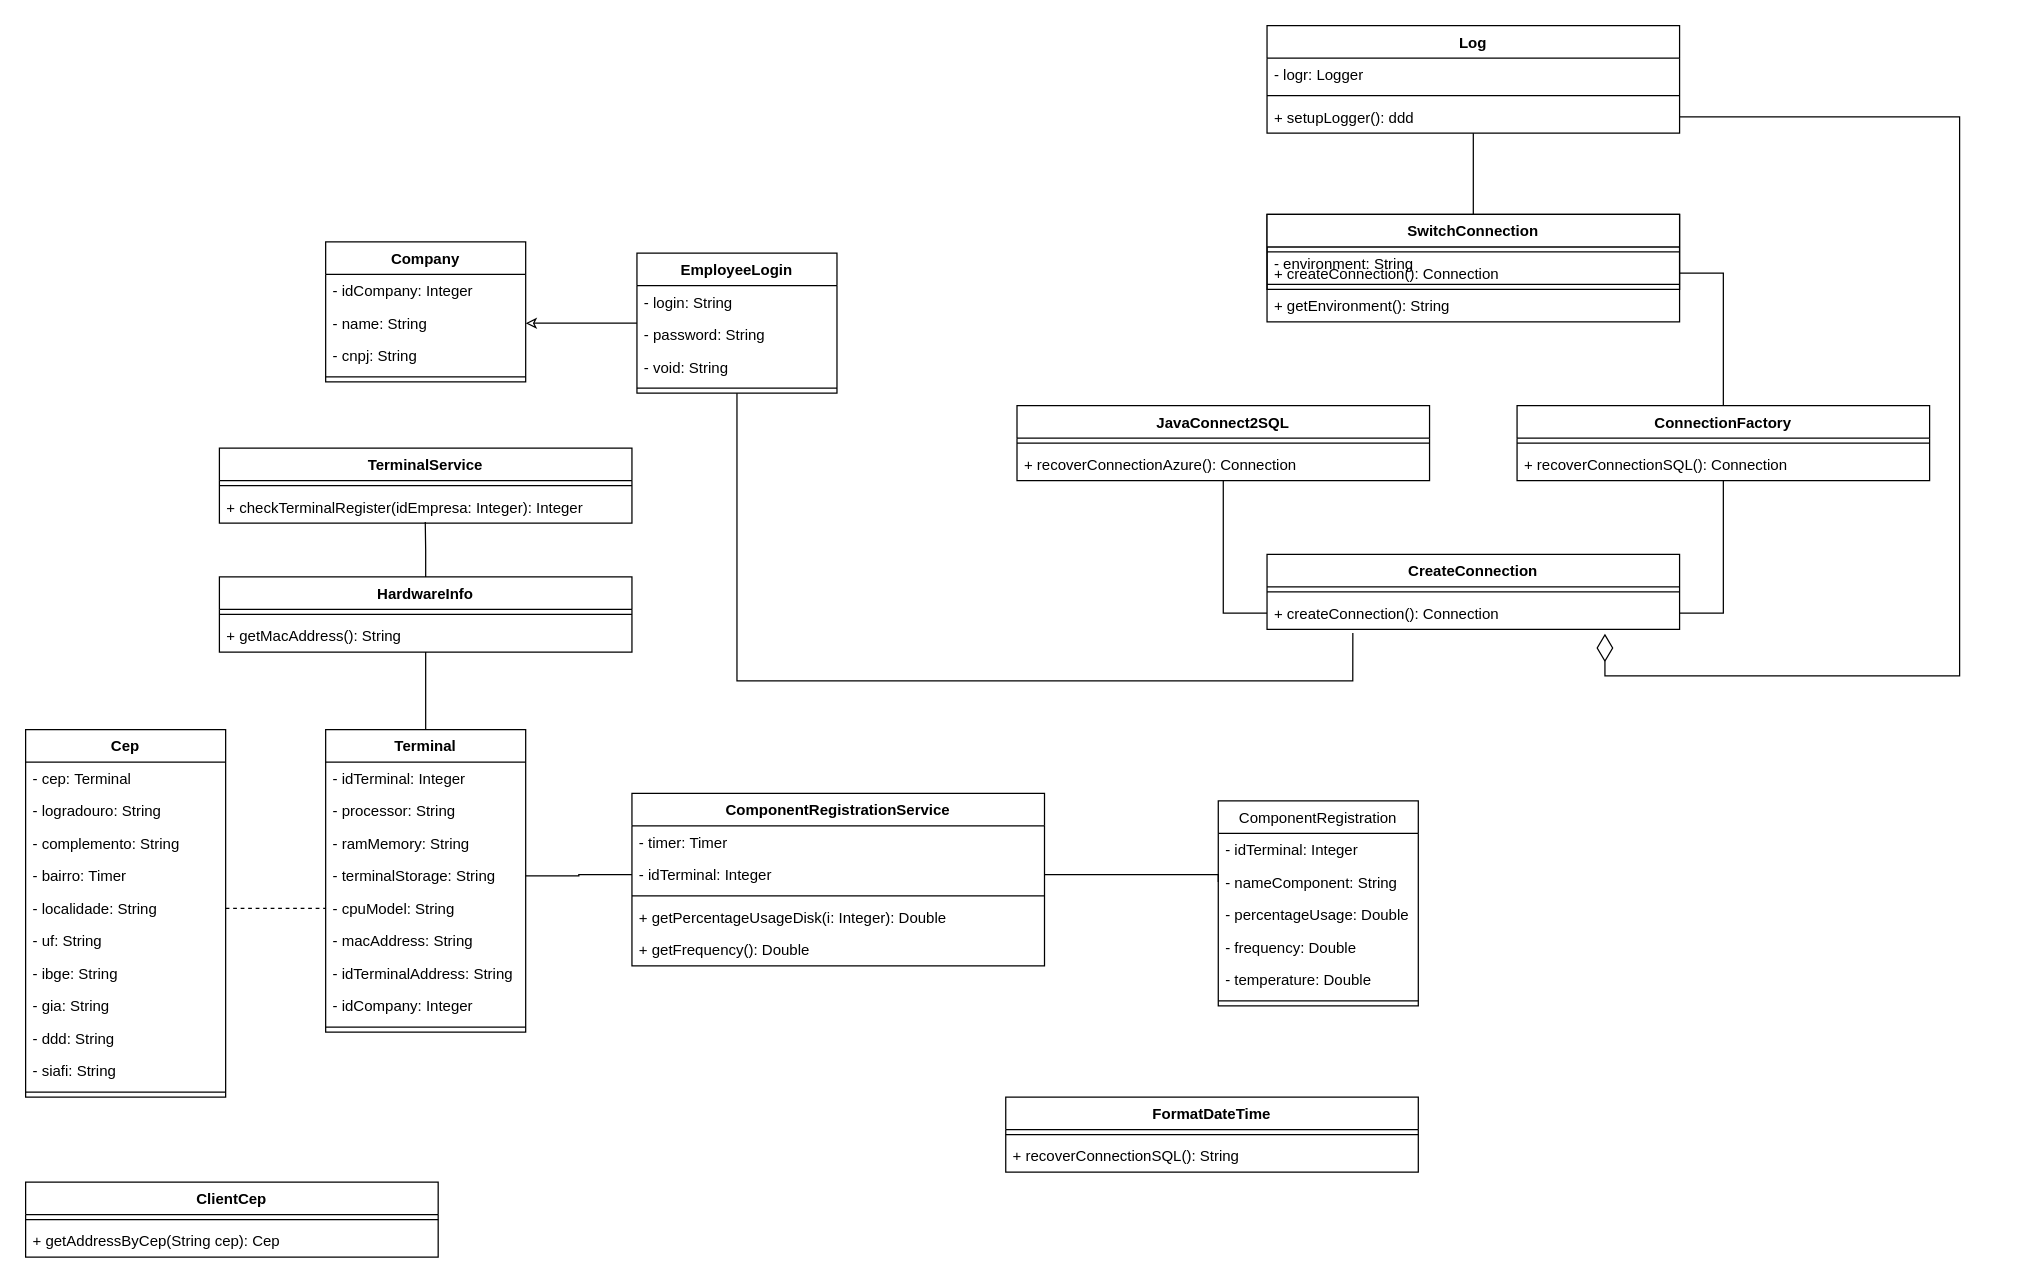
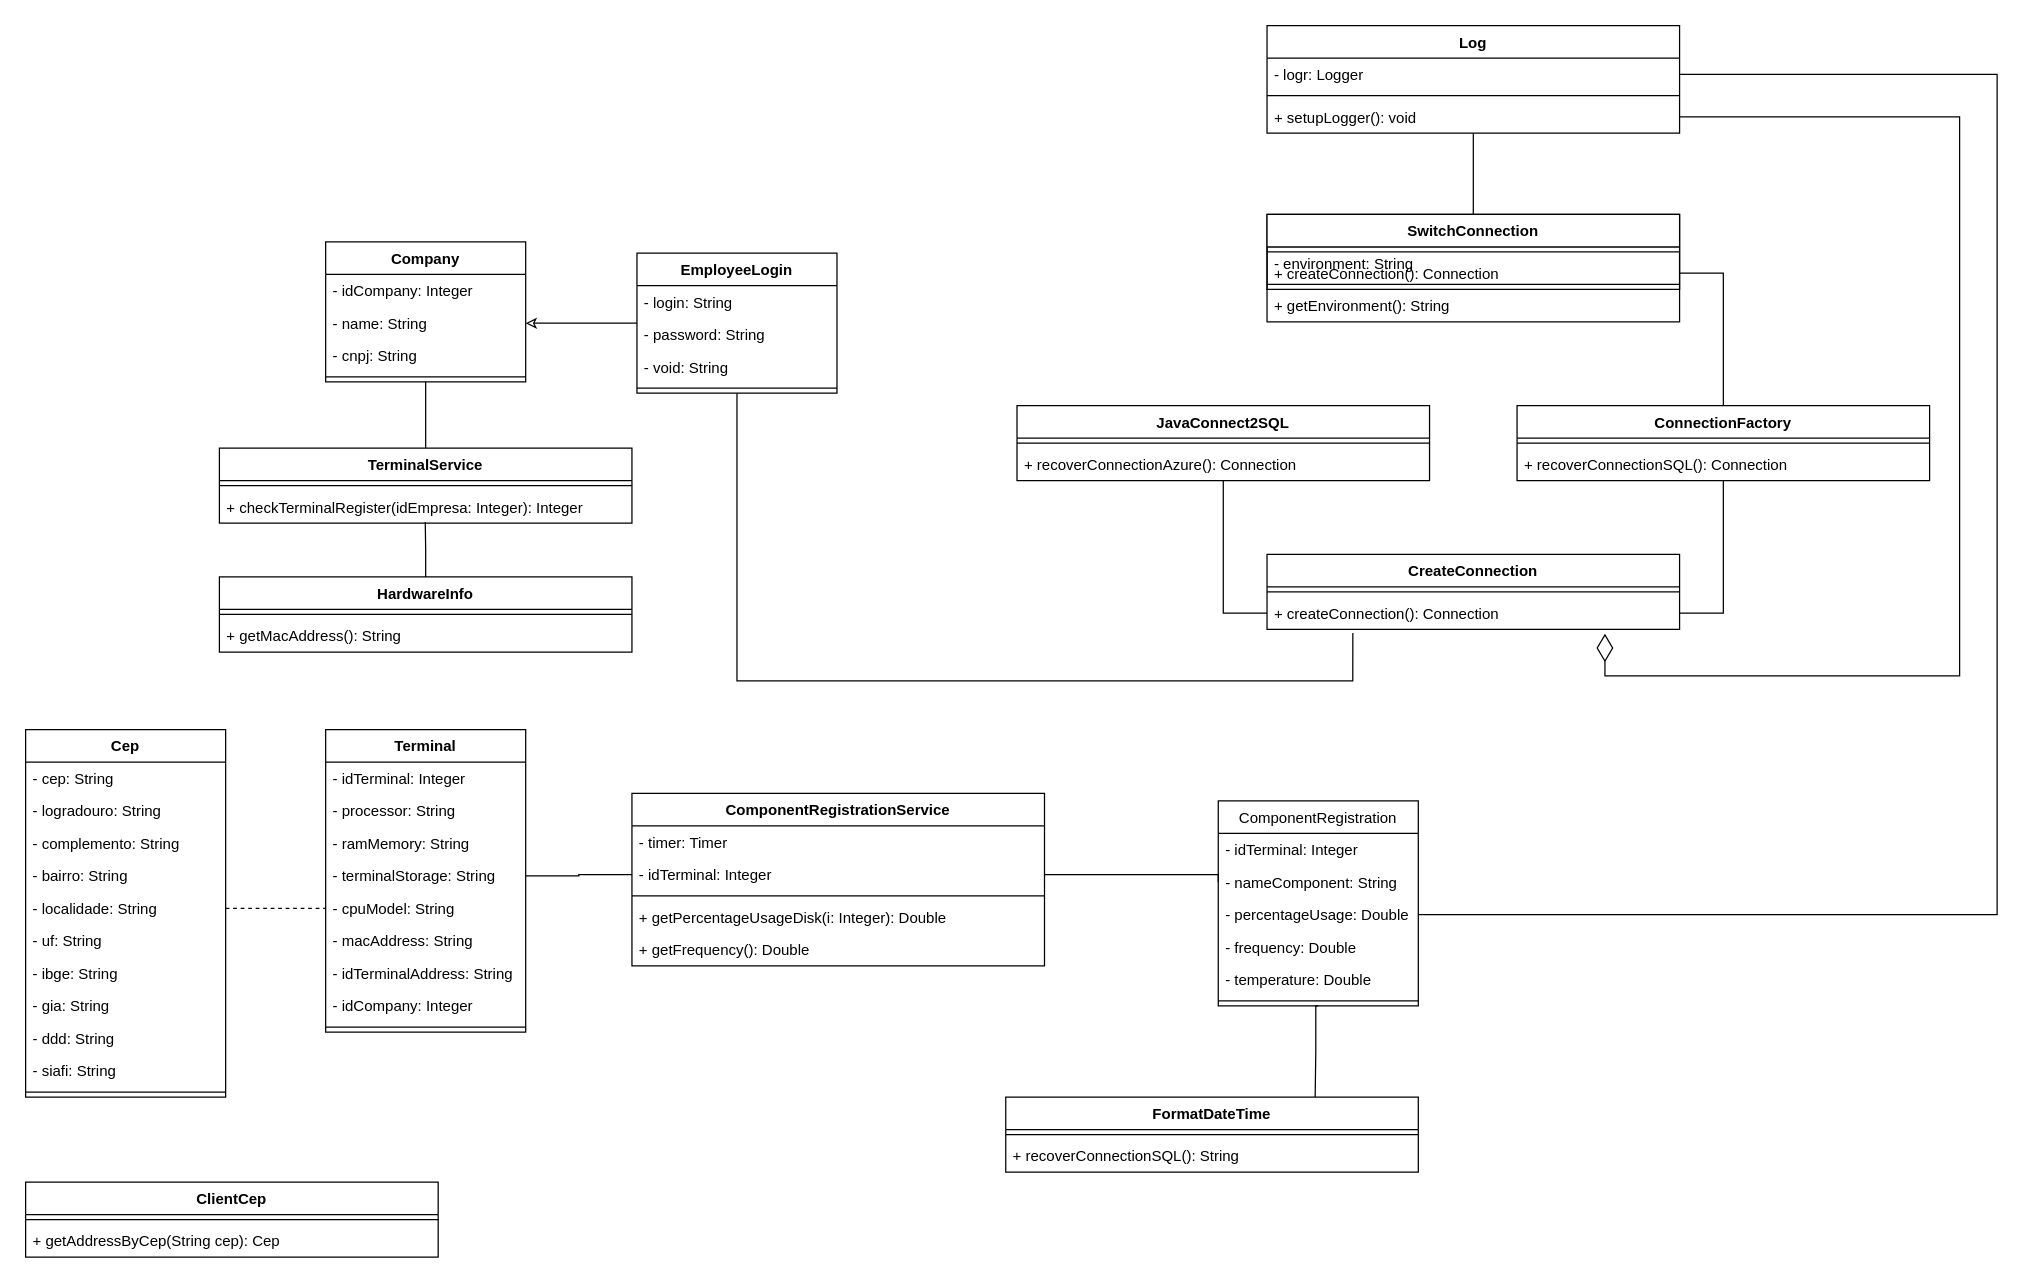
node "+ setupLogger(): ddd": label "+ setupLogger(): ddd" -> "+ setupLogger(): void"
edge "Company" -- "TerminalService": added
edge "- logr: Logger" -- "- percentageUsage: Double": added
edge "HardwareInfo" -- "Terminal": removed
node "- cep: Terminal": label "- cep: Terminal" -> "- cep: String"
node "- bairro: Timer": label "- bairro: Timer" -> "- bairro: String"
edge "ComponentRegistration" -- "FormatDateTime": added
